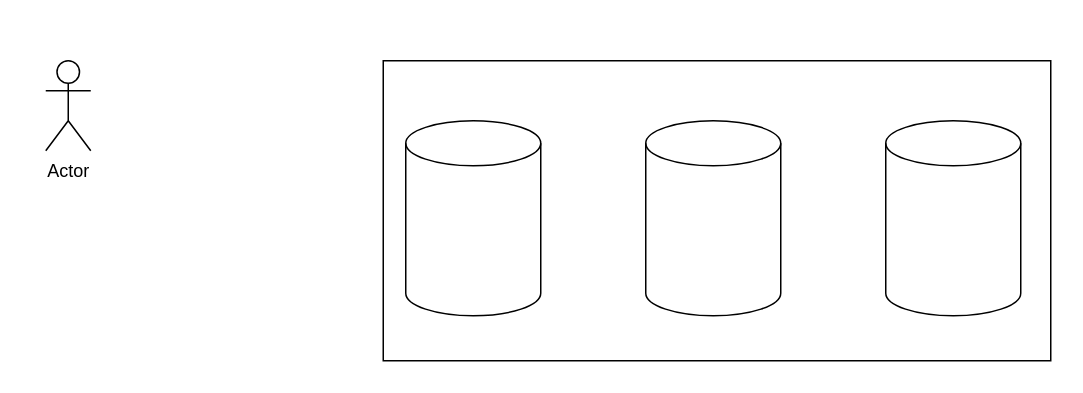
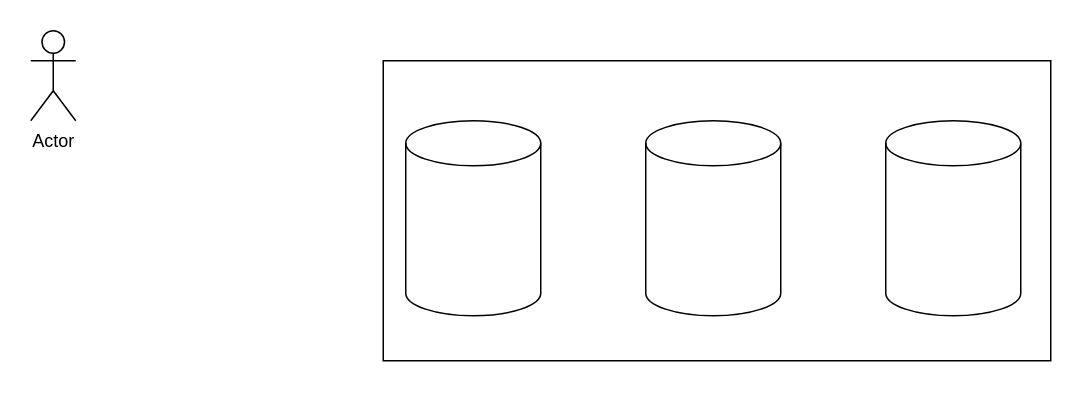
node "Actor": moved (68, 106) -> (53, 76)
